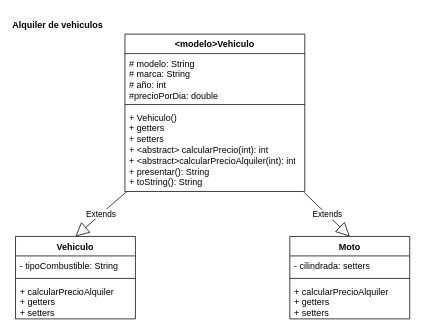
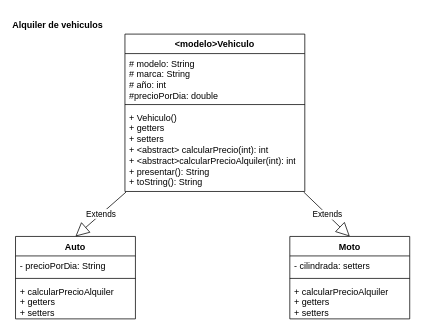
node "Vehiculo": label "Vehiculo" -> "Auto"
node "- tipoCombustible: String": label "- tipoCombustible: String" -> "- precioPorDia: String"
